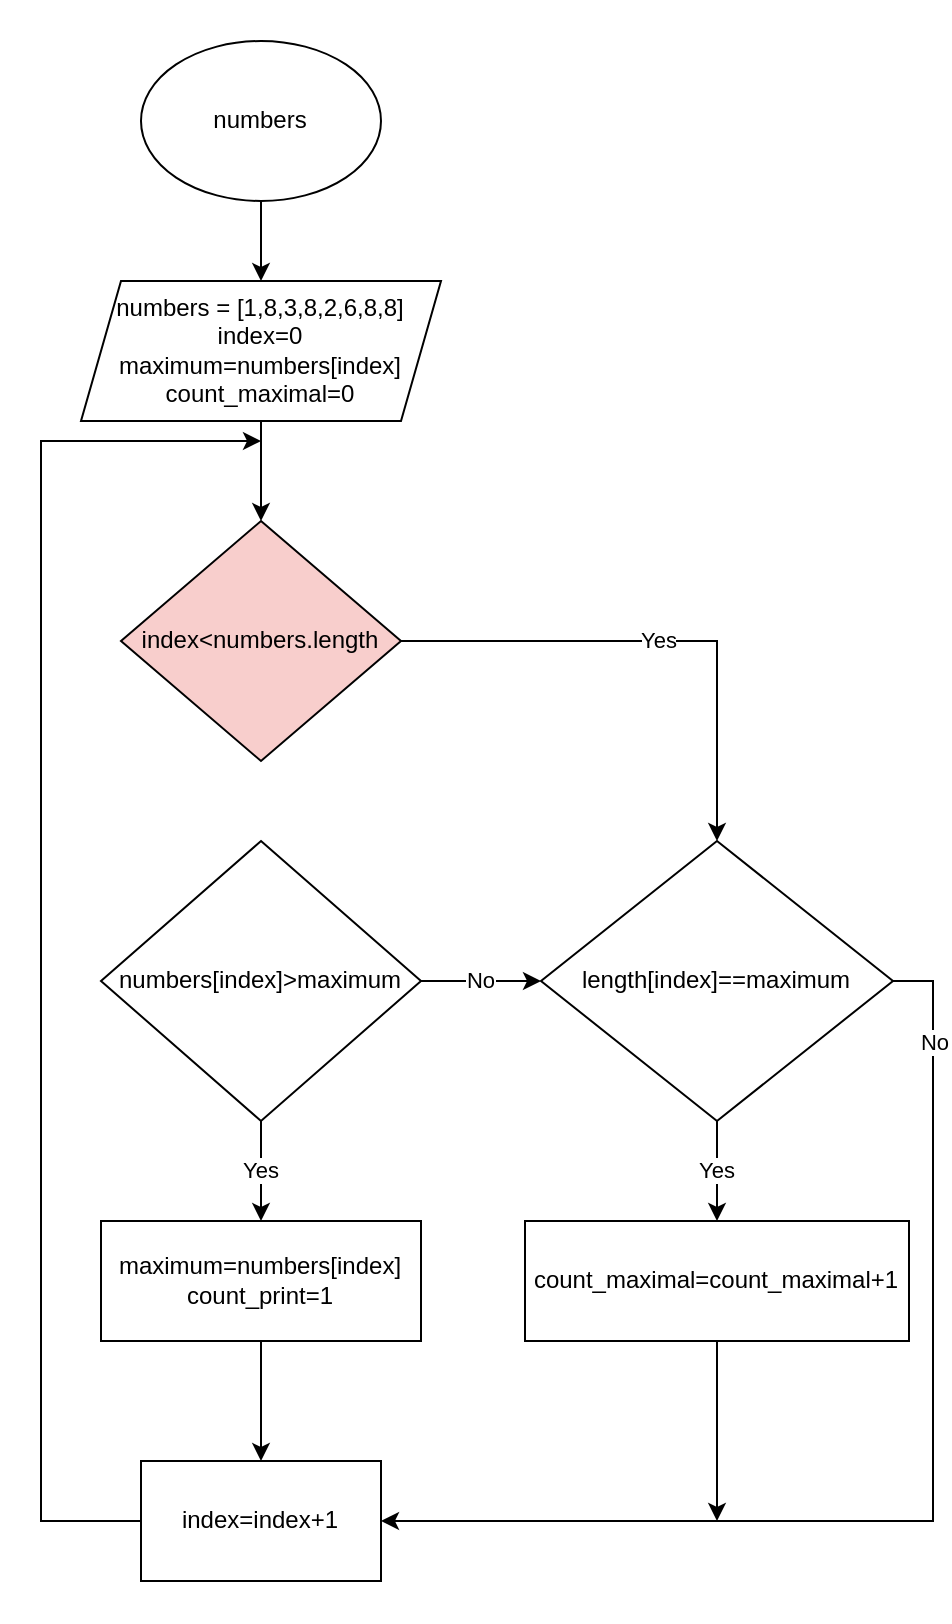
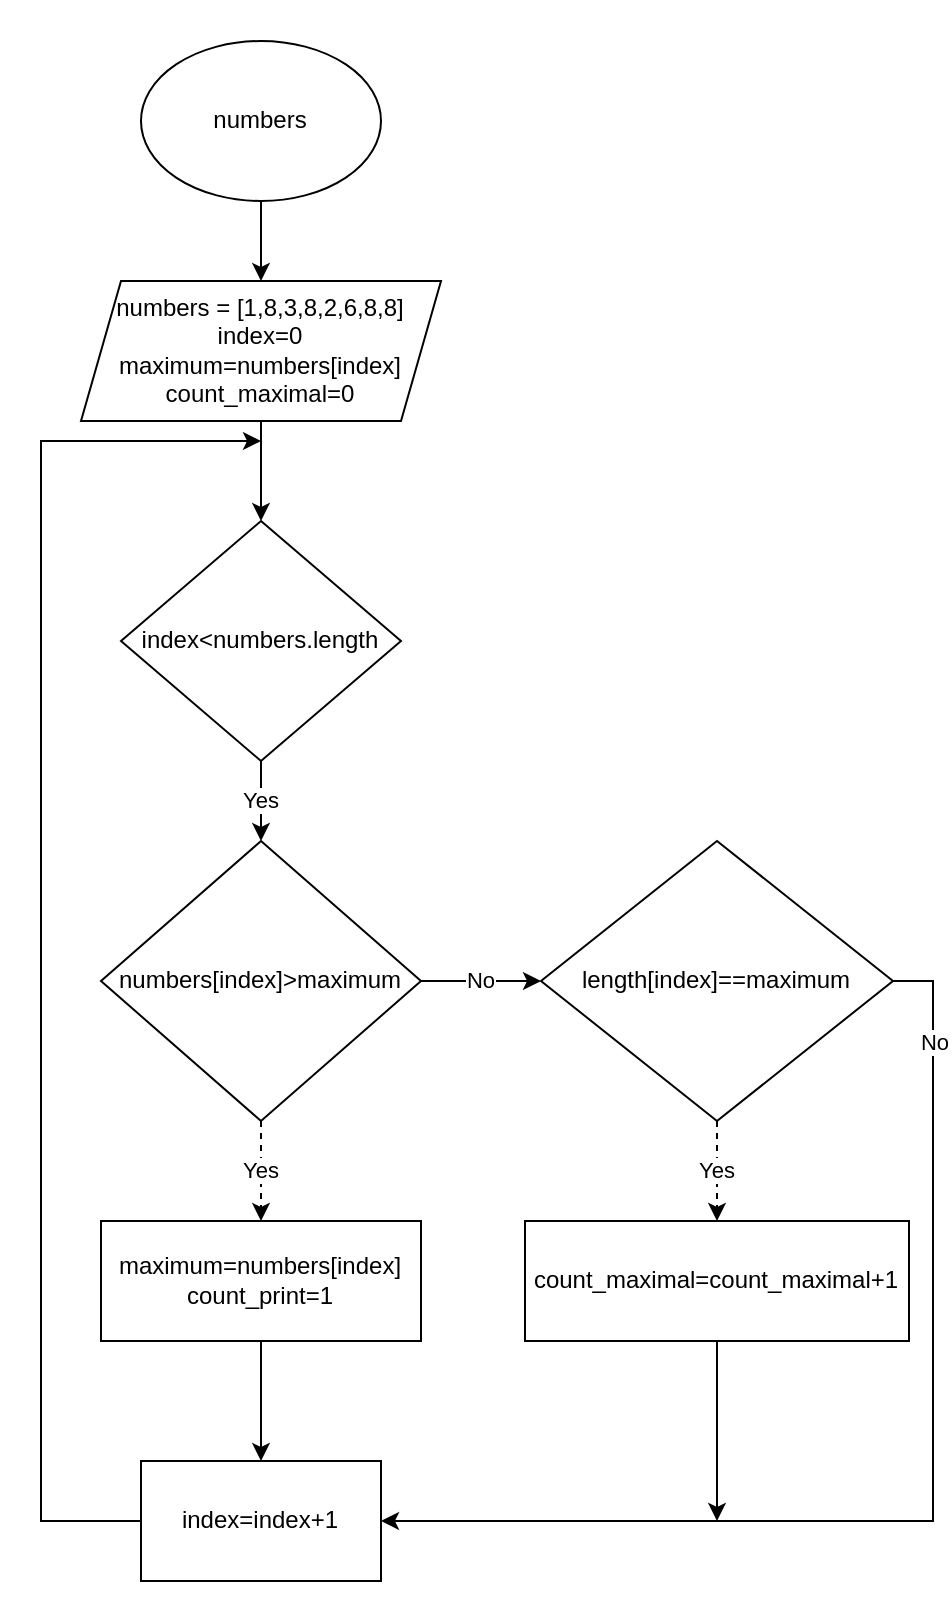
node "index<numbers.length": fillcolor #f8cecc -> #ffffff
edge "index<numbers.length" -> "length[index]==maximum": now "index<numbers.length" -> "numbers[index]>maximum"
edge "numbers[index]>maximum" -> "maximum=numbers[index] count_print=1": style solid -> dashed
edge "length[index]==maximum" -> "count_maximal=count_maximal+1": style solid -> dashed
